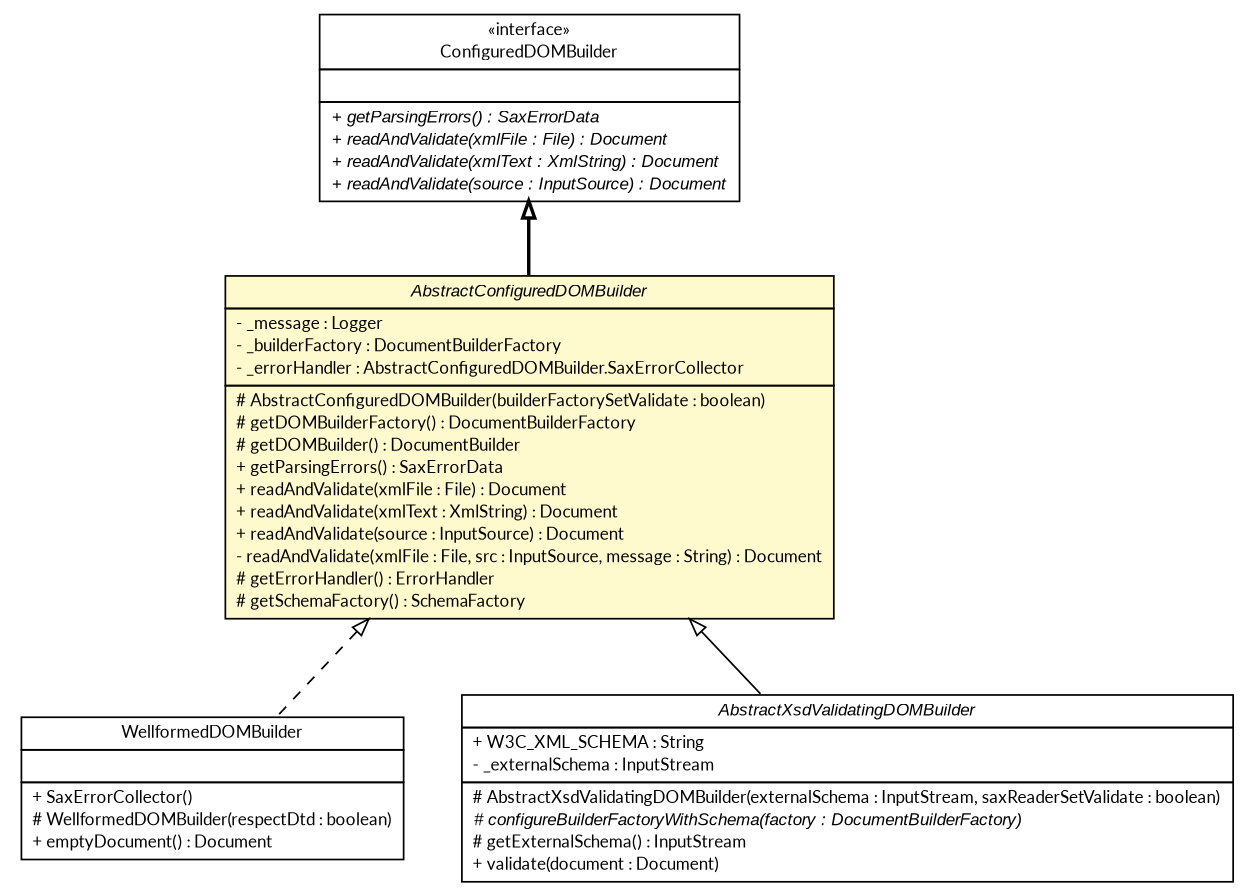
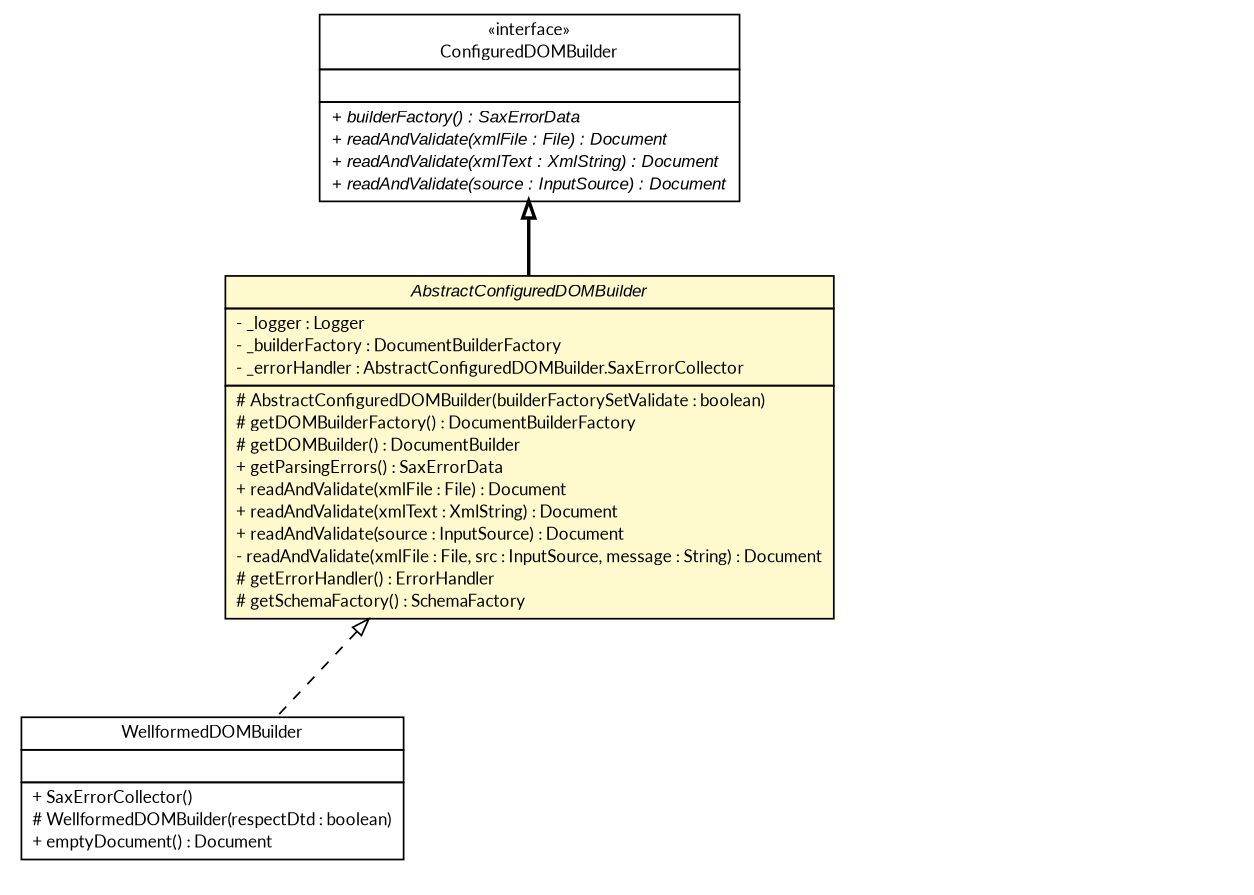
node "ConfiguredDOMBuilder": text "+ getParsingErrors() : SaxErrorData" -> "+ builderFactory() : SaxErrorData"
node "AbstractConfiguredDOMBuilder": text "- _message : Logger" -> "- _logger : Logger"
node "AbstractXsdValidatingDOMBuilder": removed
